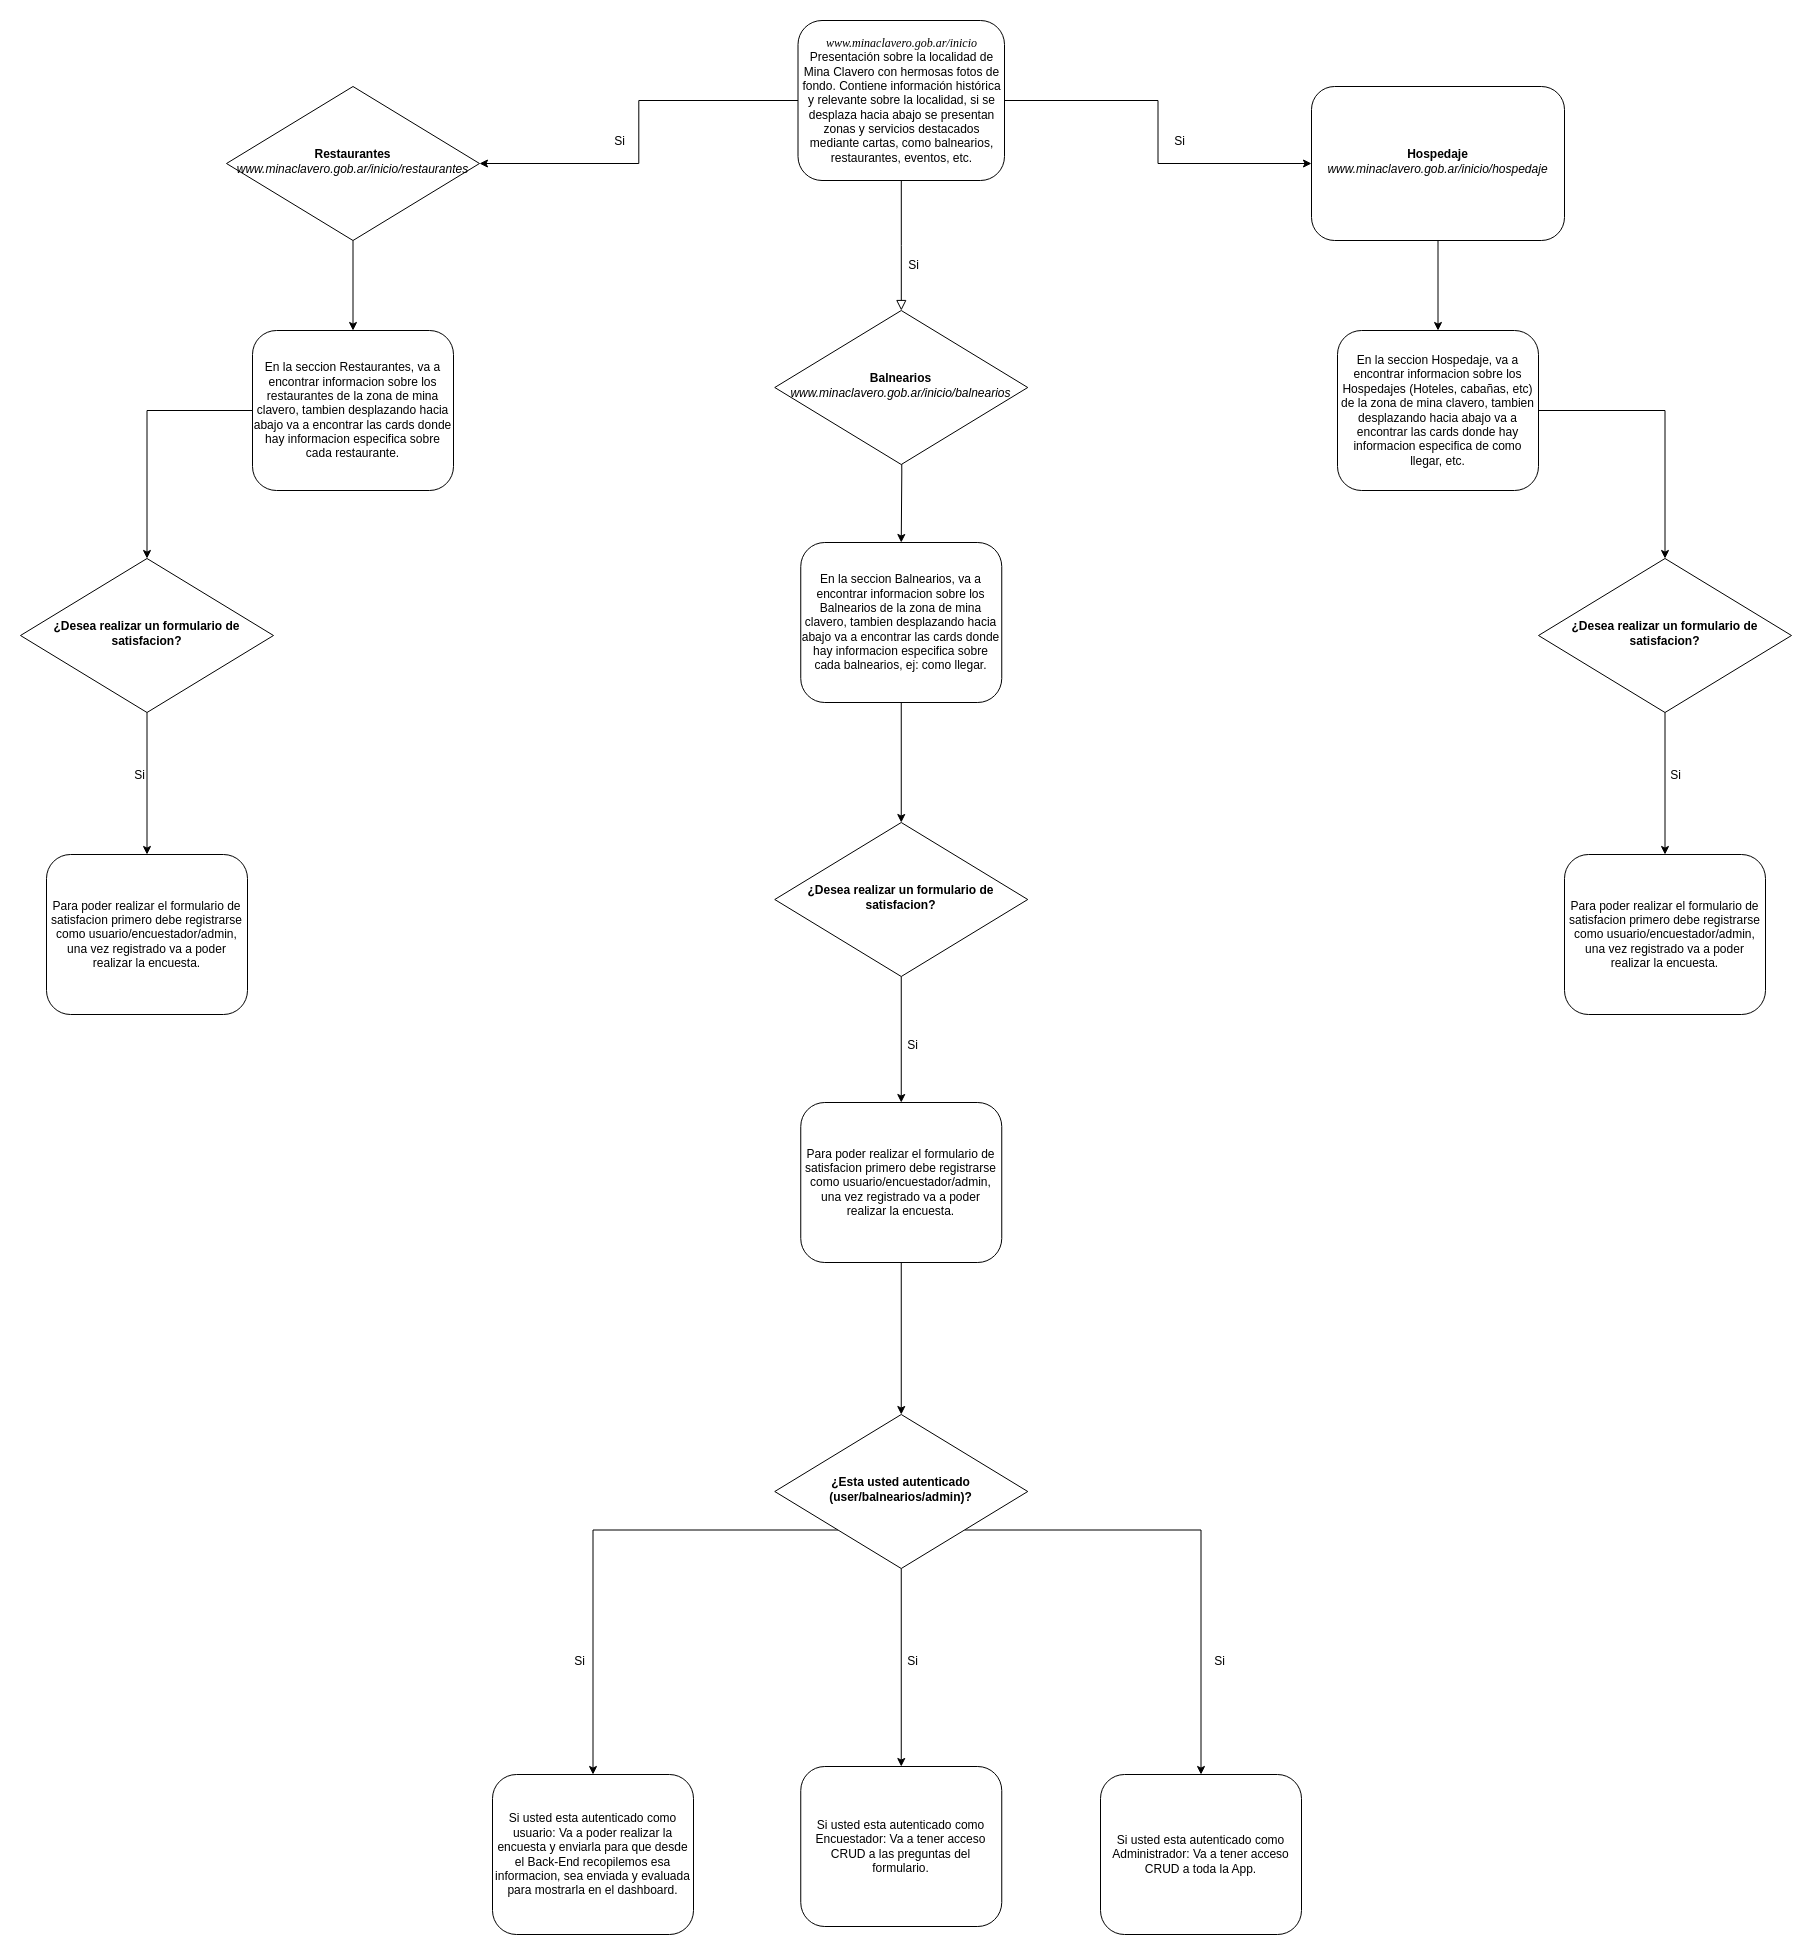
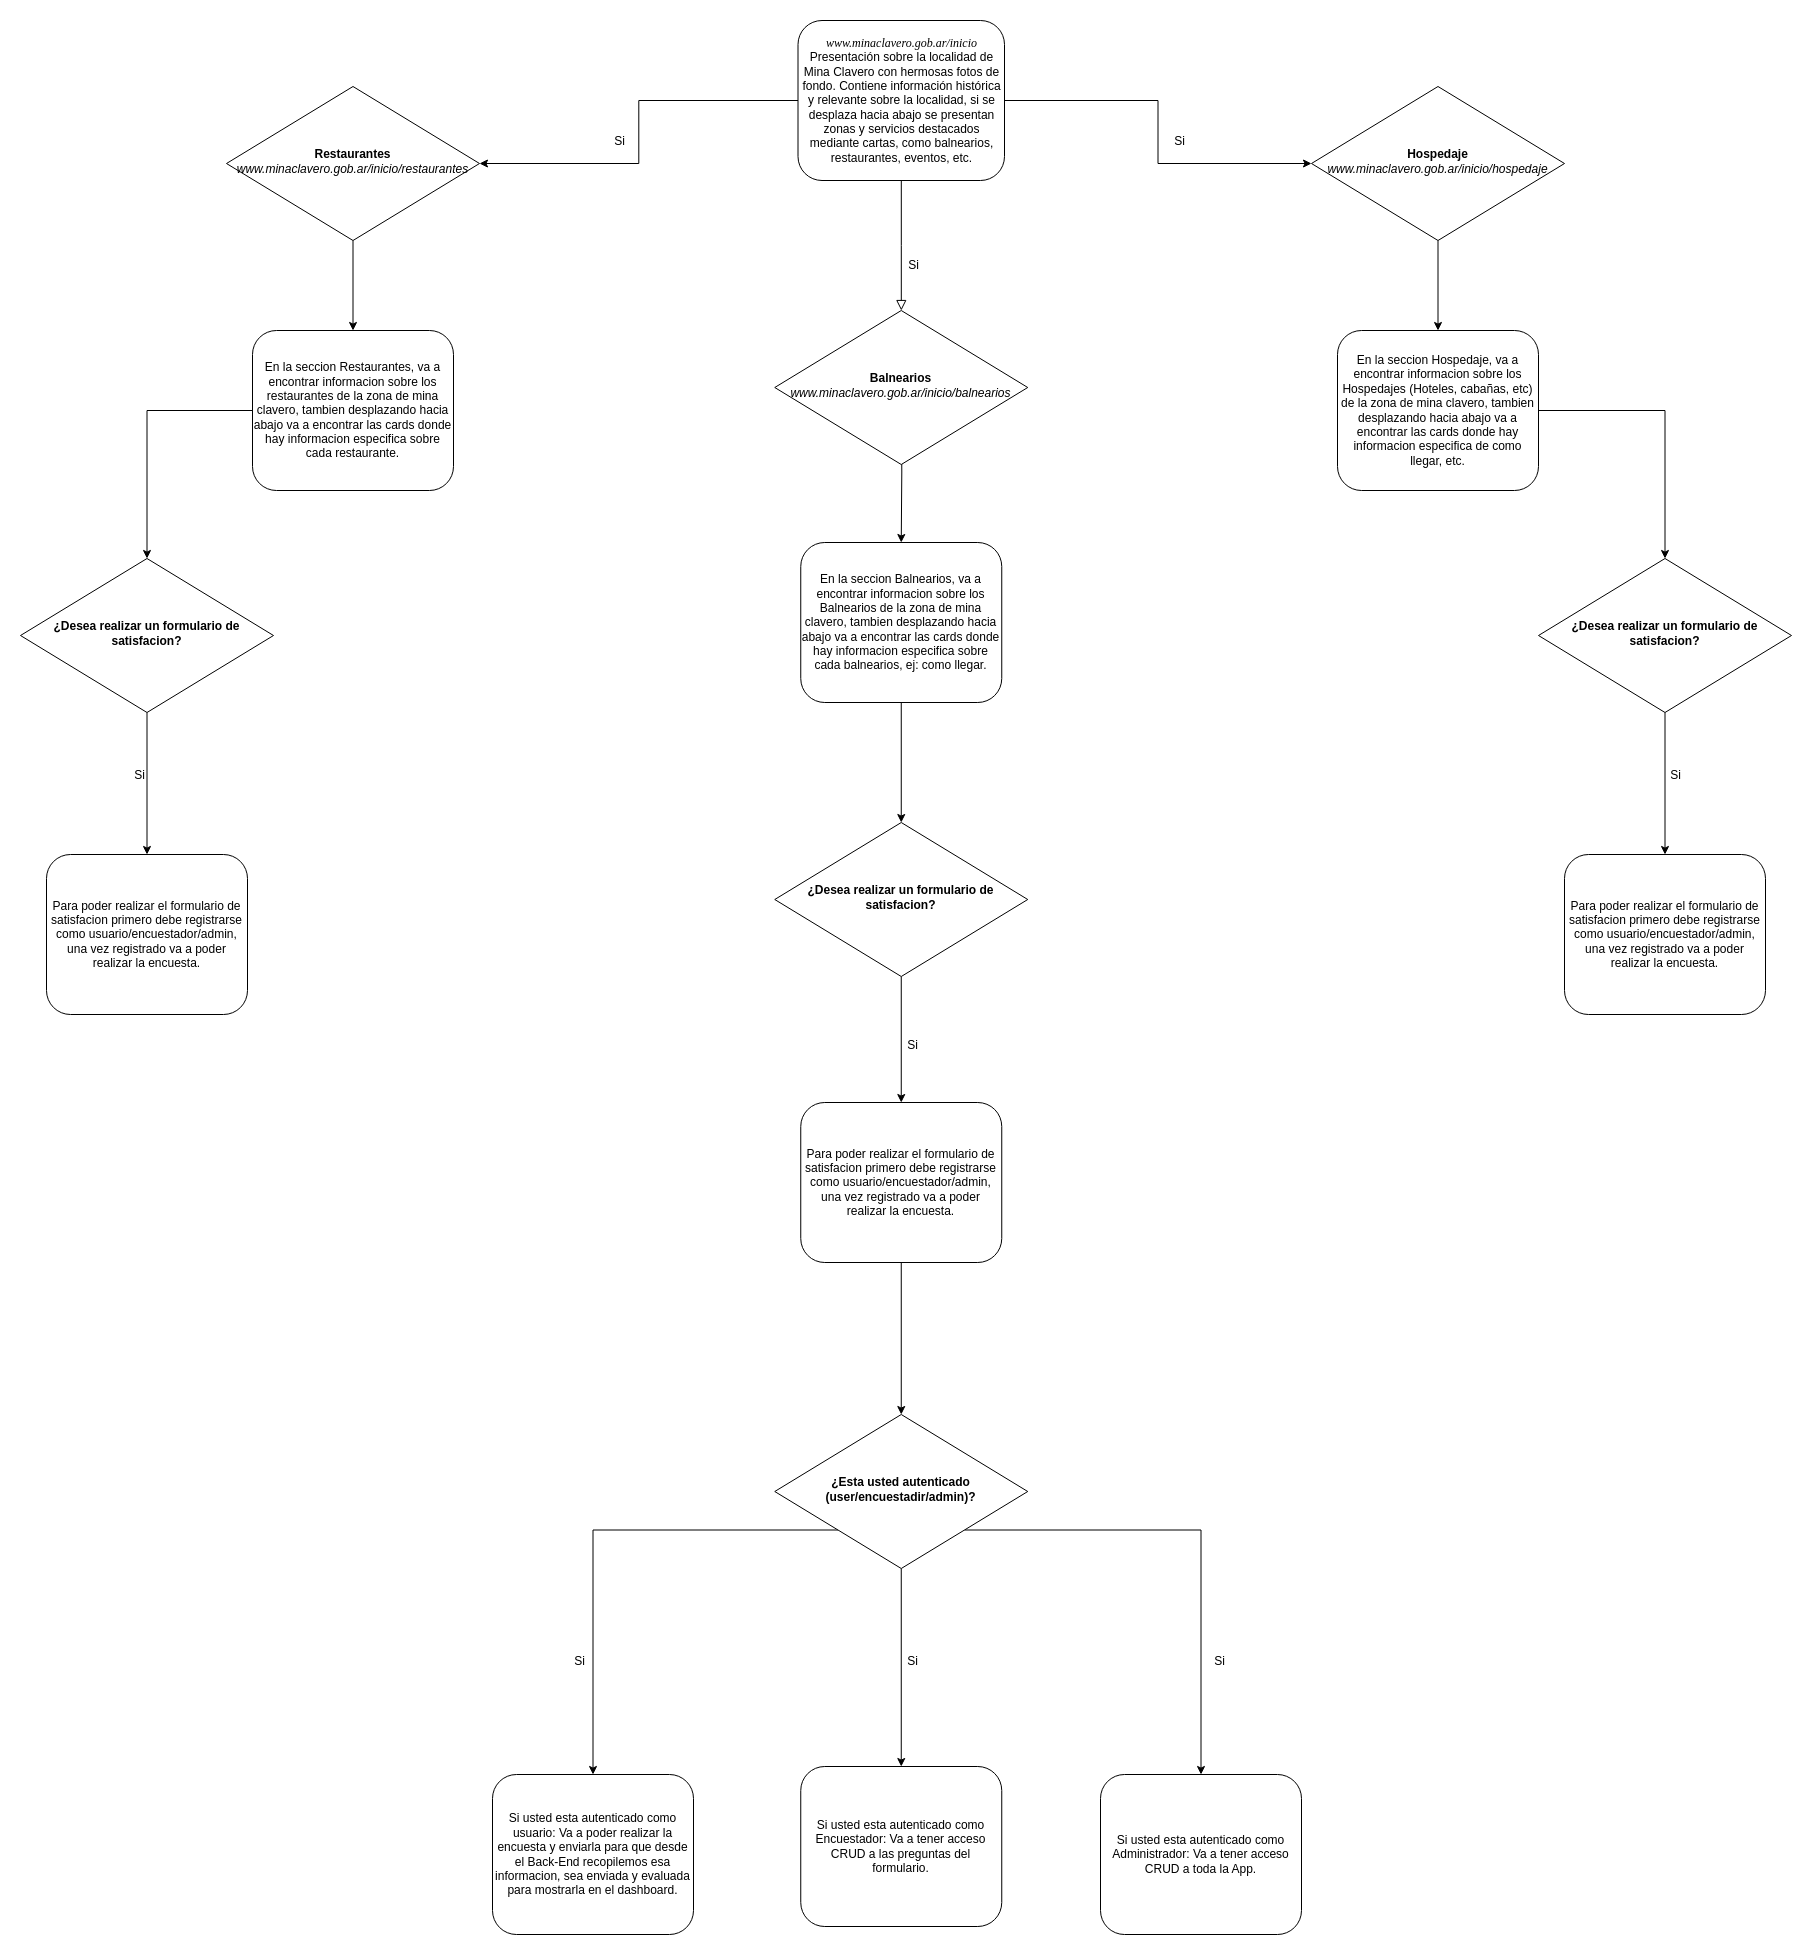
node "Hospedaje www.minaclavero.gob.ar/inicio/hospedaje": shape rounded rectangle -> diamond
node "¿Esta usted autenticado (user/balnearios/admin)?": label "¿Esta usted autenticado (user/balnearios/admin)?" -> "¿Esta usted autenticado (user/encuestadir/admin)?"
